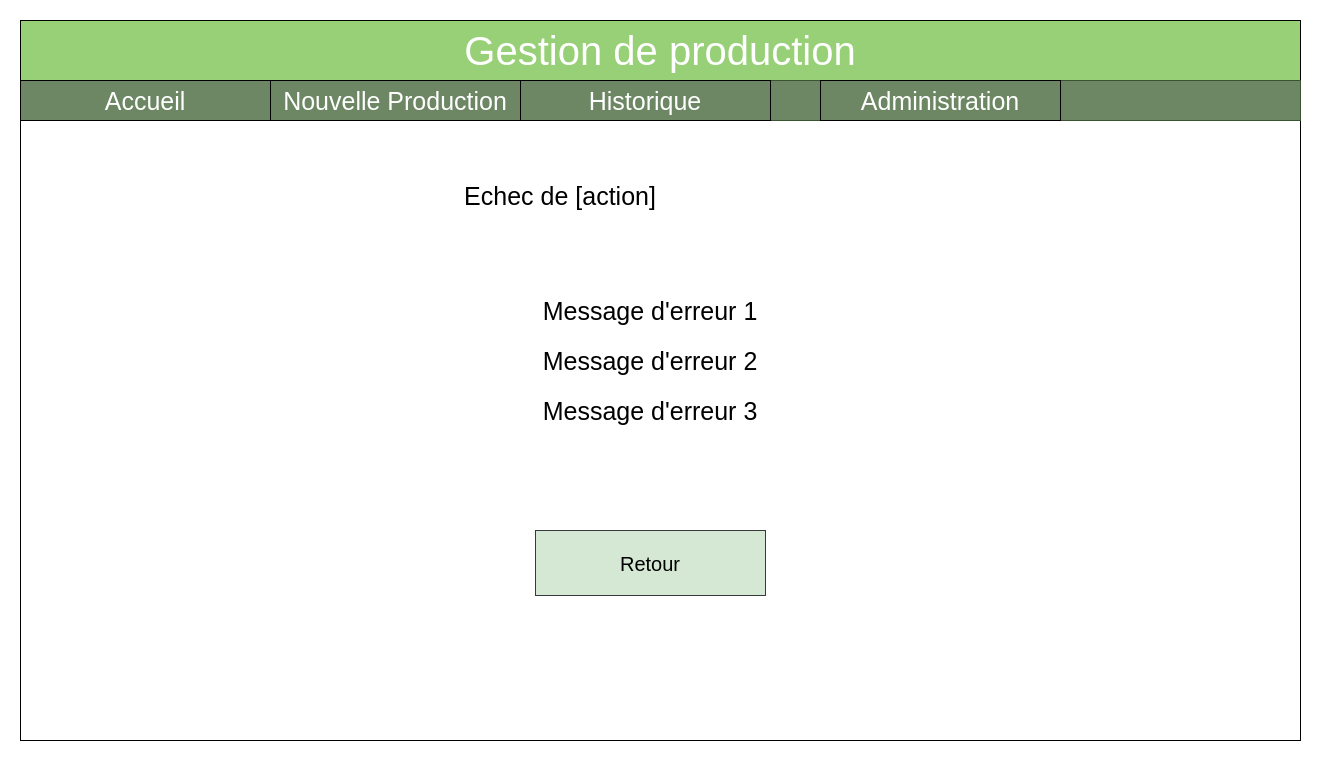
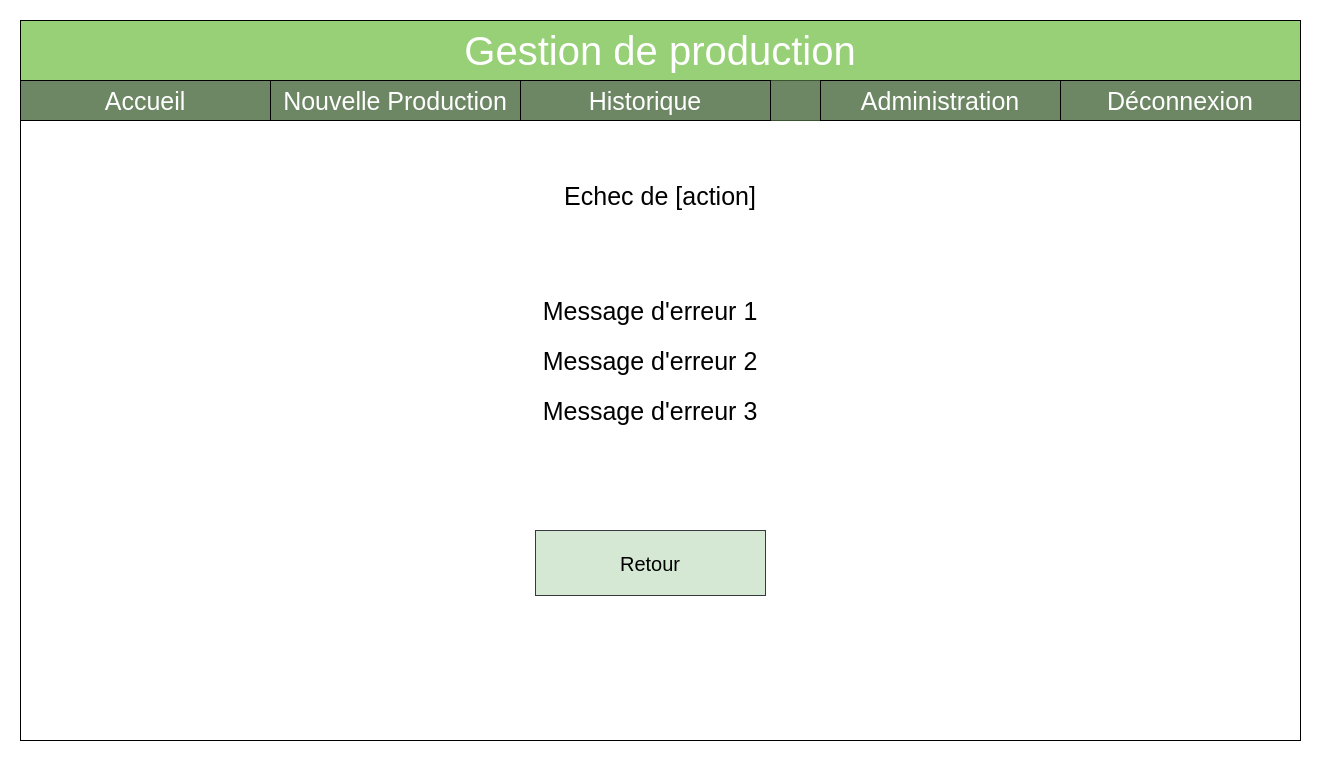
node "Déconnexion": added
node "Echec de [action]": moved (561, 196) -> (661, 196)
